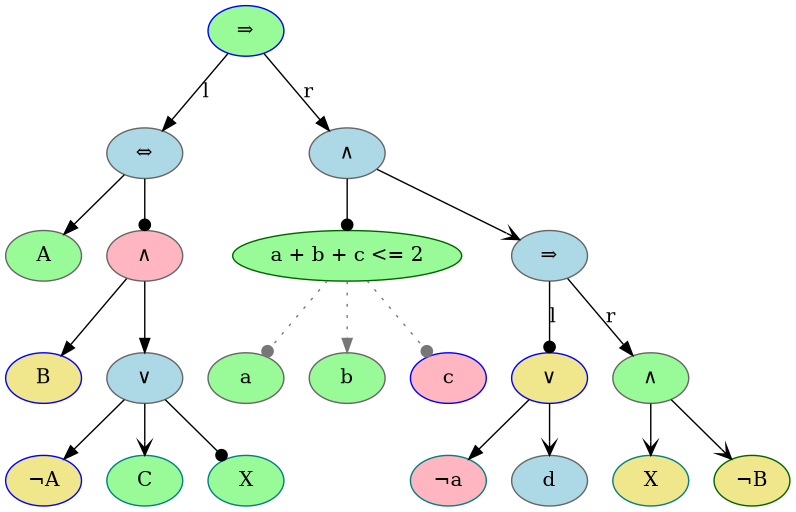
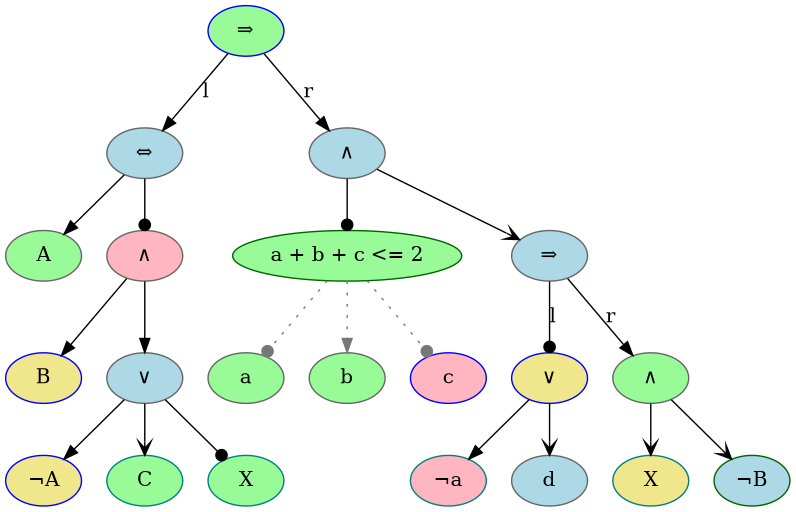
node "¬B": fillcolor khaki -> lightblue
